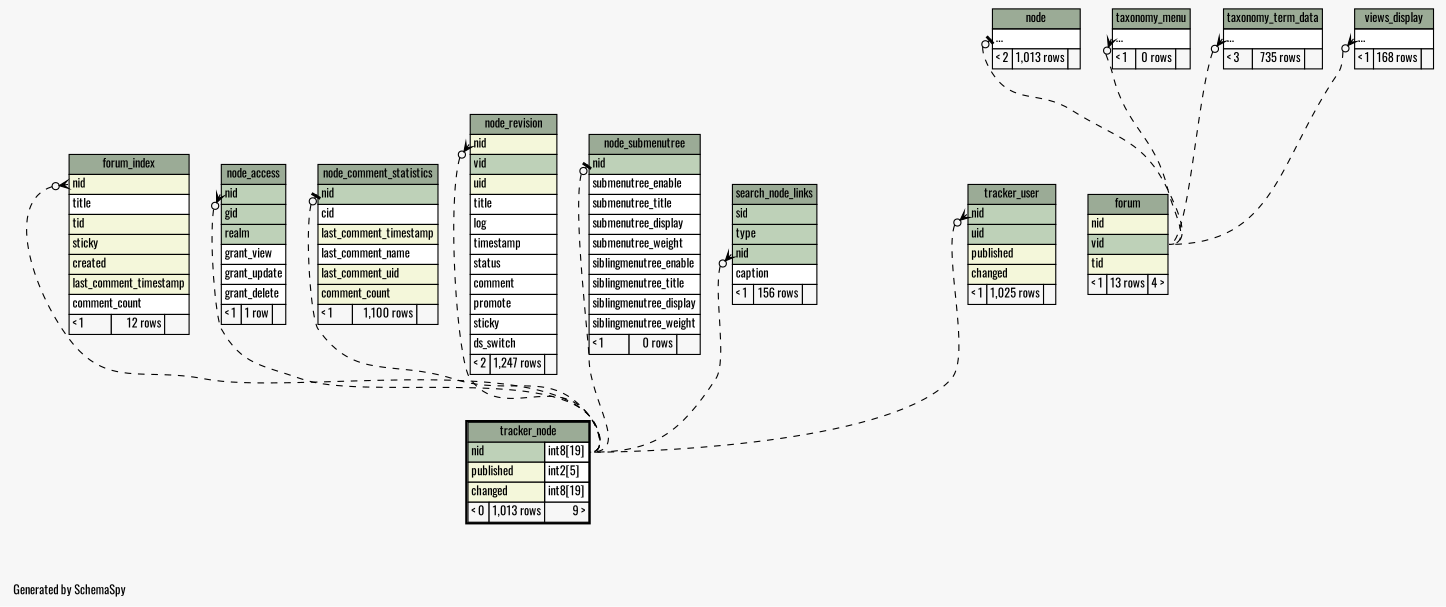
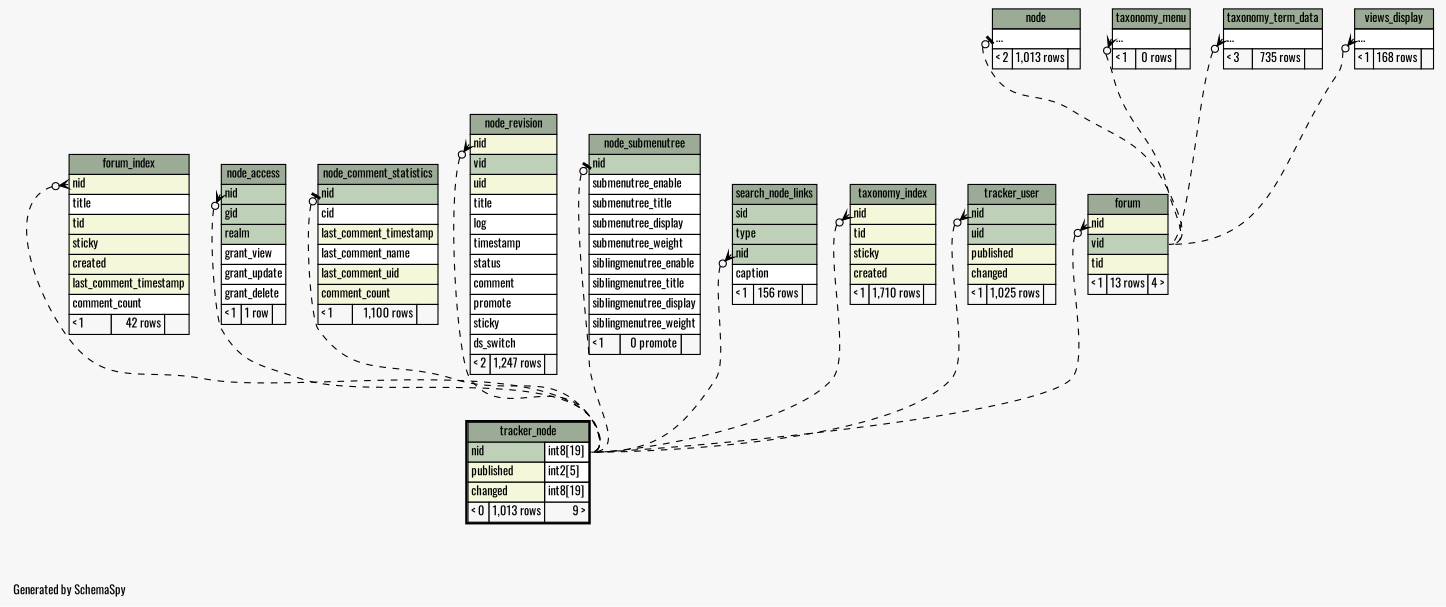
node "taxonomy_index": added
node "forum_index": text "12 rows" -> "42 rows"
node "node_submenutree": text "0 rows" -> "0 promote"
edge "tracker_node" -> "forum": added
